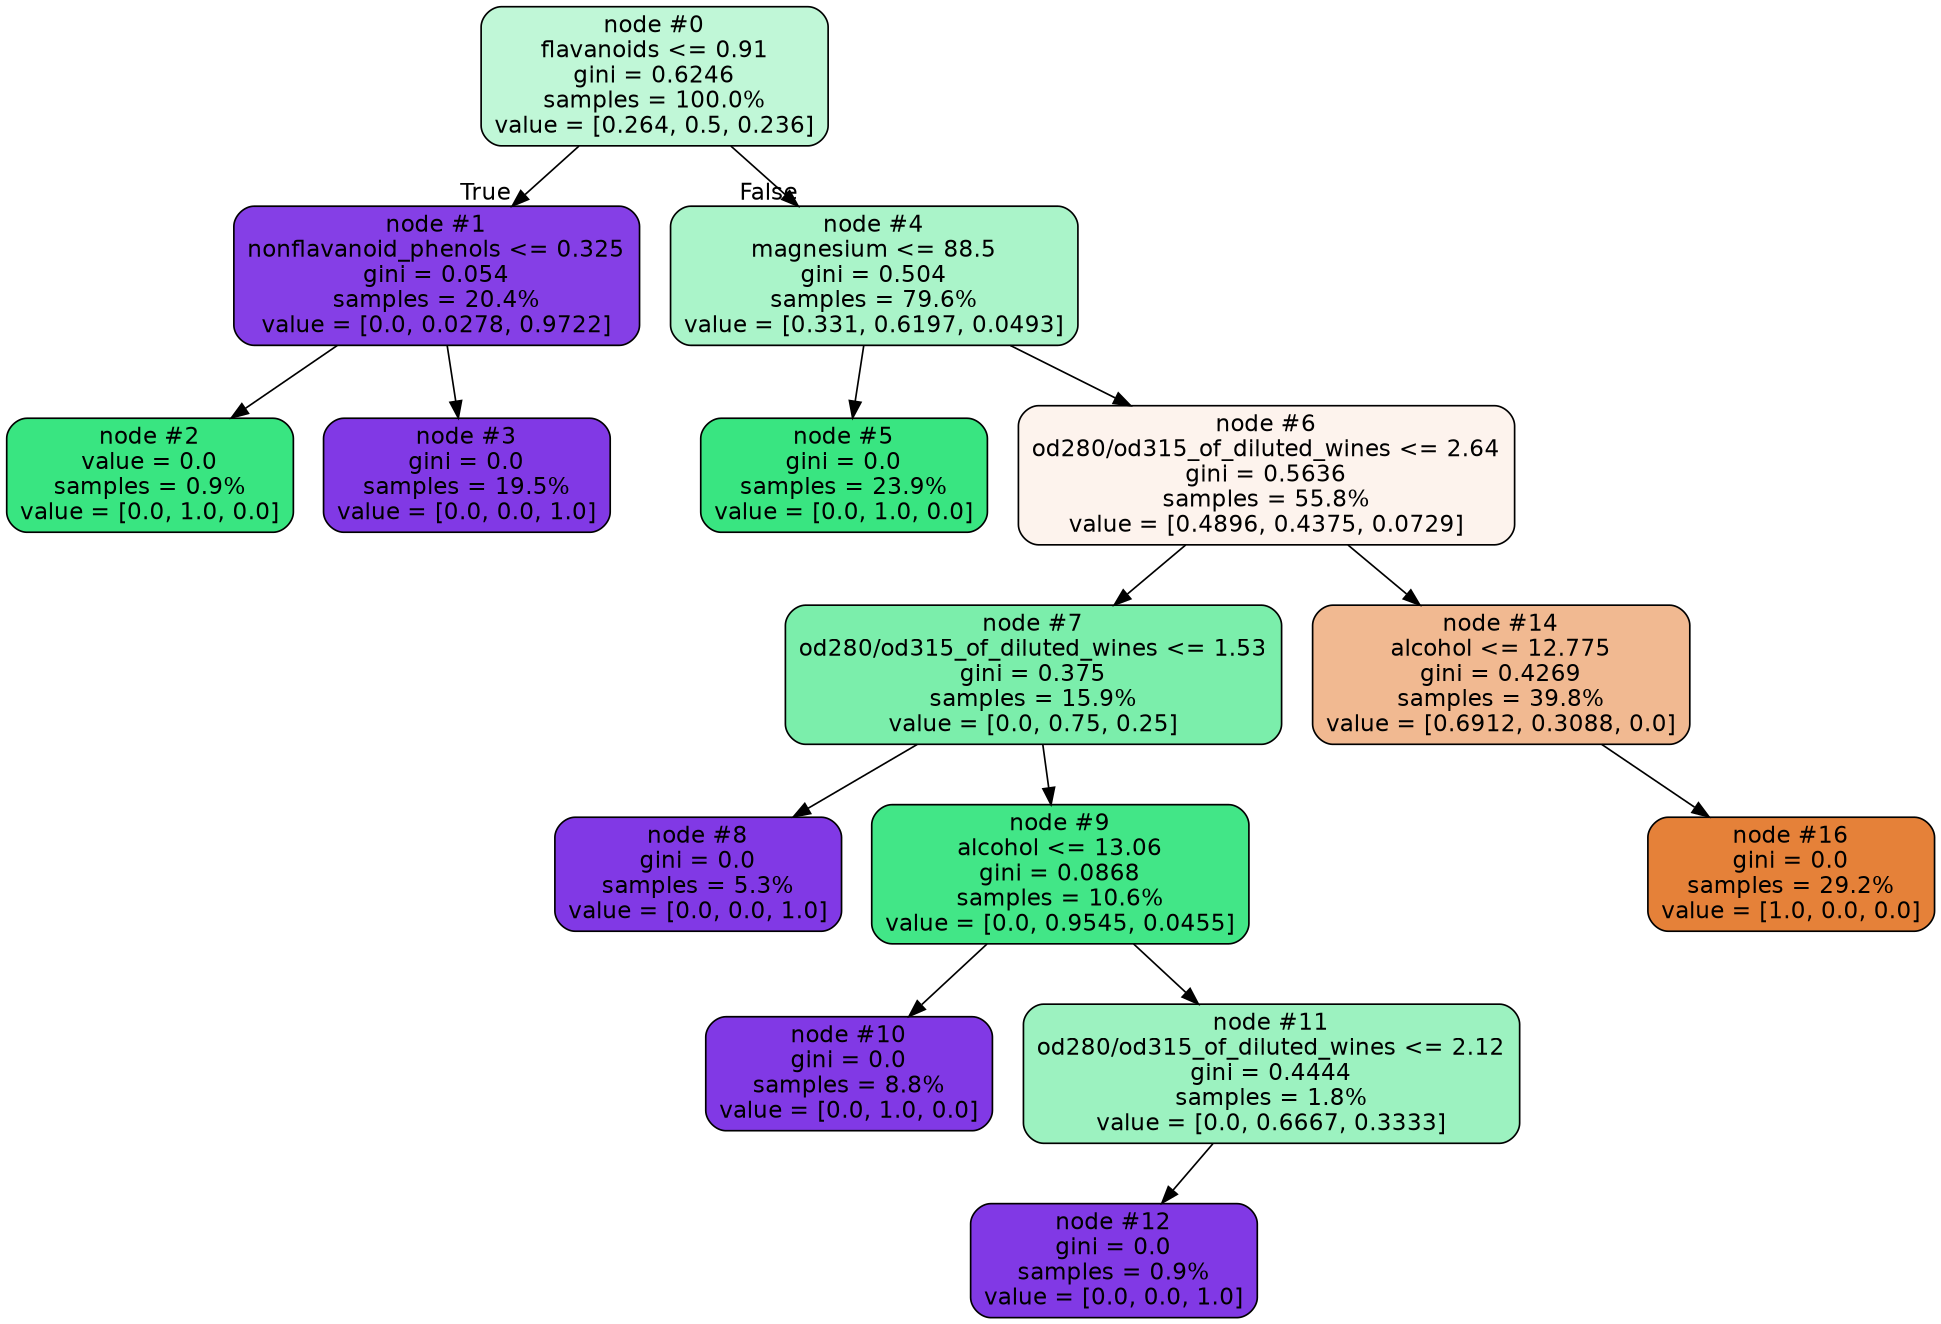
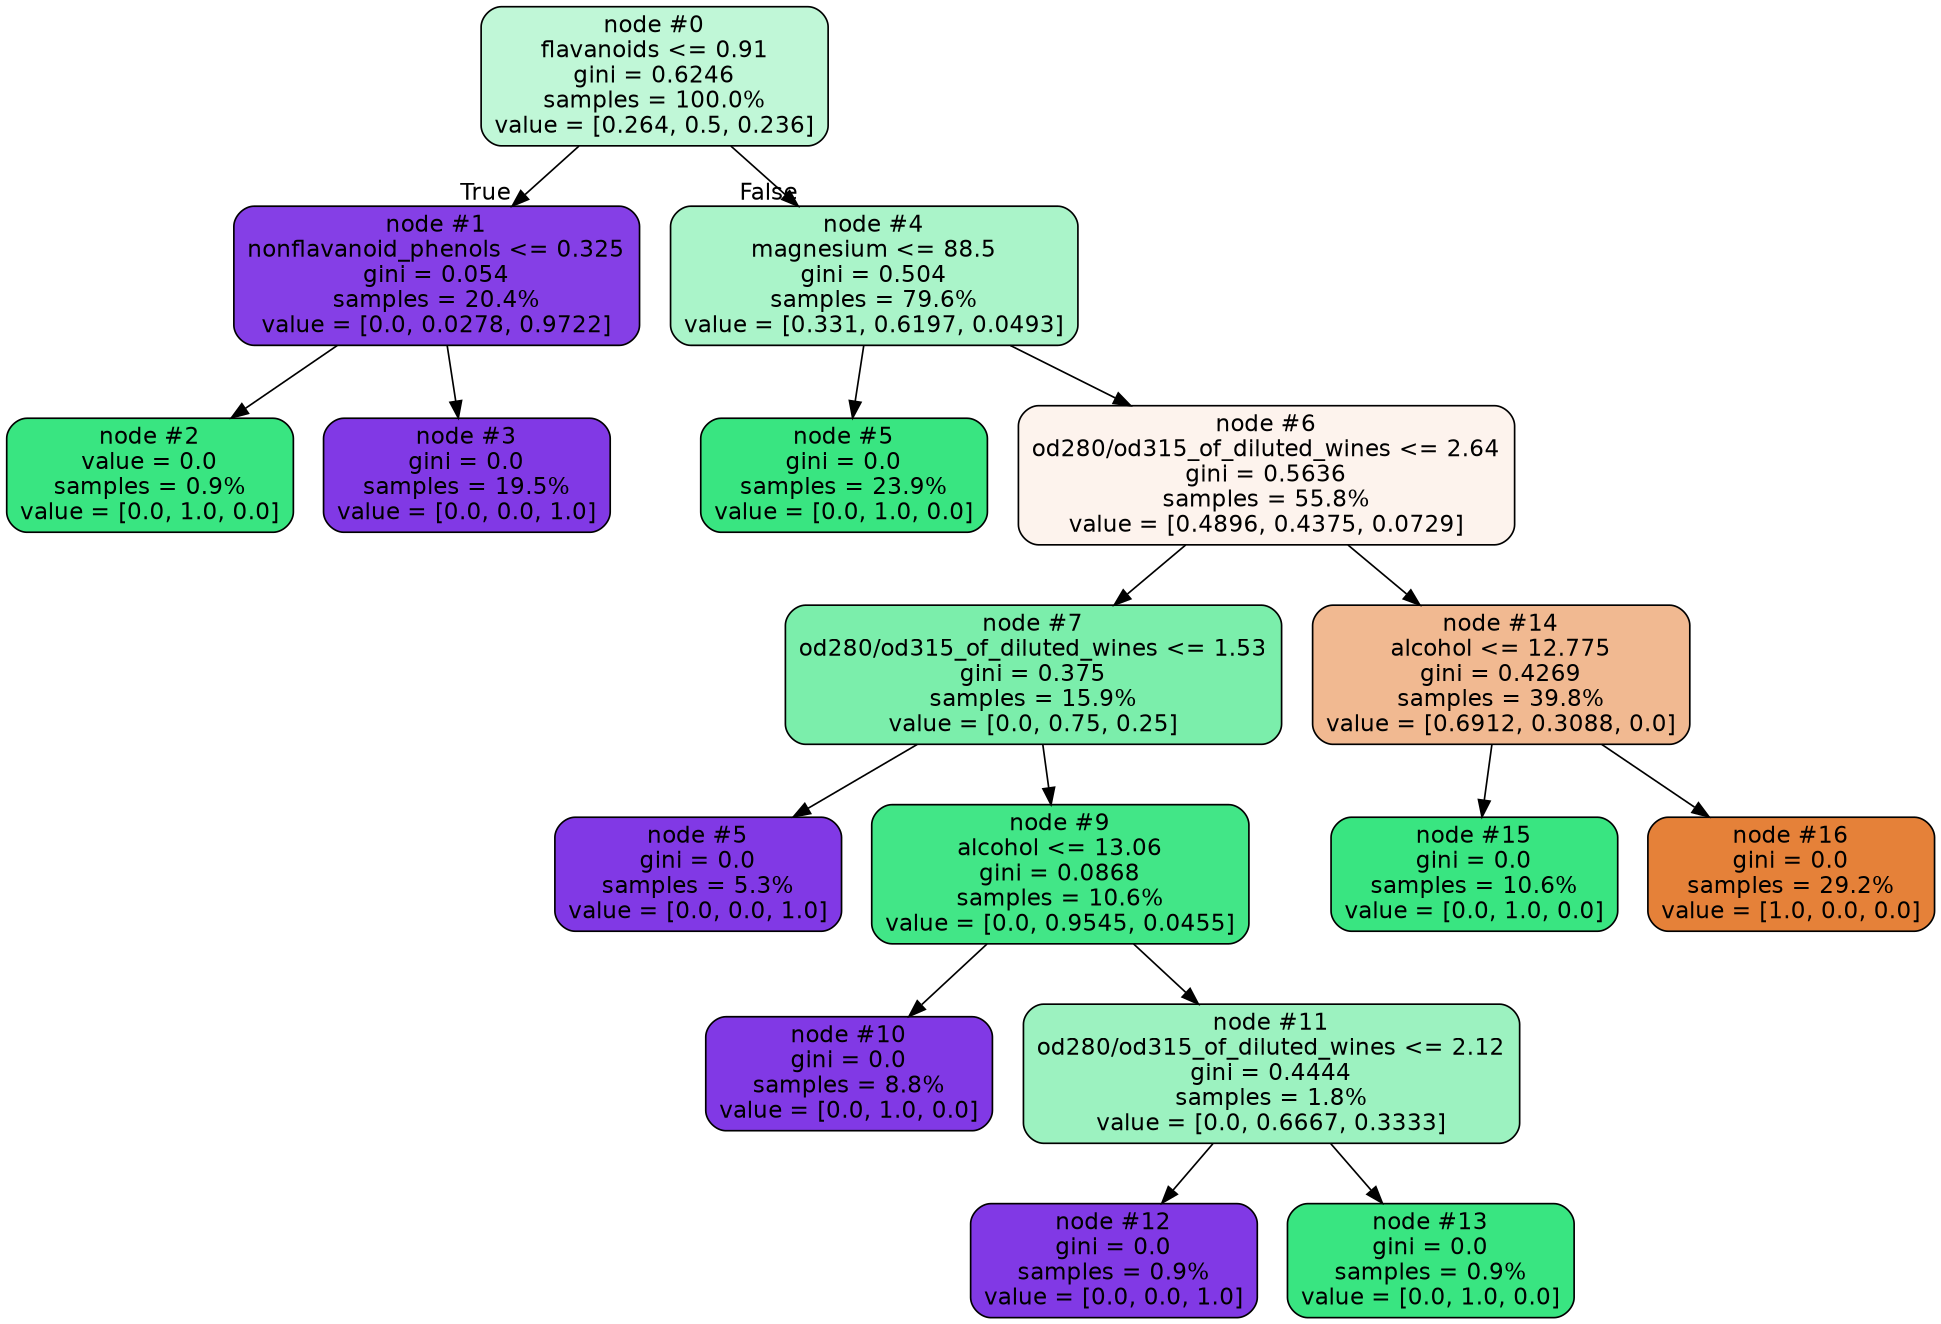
node "node #8 gini = 0.0 samples = 5.3% value = [0.0, 0.0, 1.0]": label "node #8 gini = 0.0 samples = 5.3% value = [0.0, 0.0, 1.0]" -> "node #5 gini = 0.0 samples = 5.3% value = [0.0, 0.0, 1.0]"
node "node #15 gini = 0.0 samples = 10.6% value = [0.0, 1.0, 0.0]": added
node "node #13 gini = 0.0 samples = 0.9% value = [0.0, 1.0, 0.0]": added
